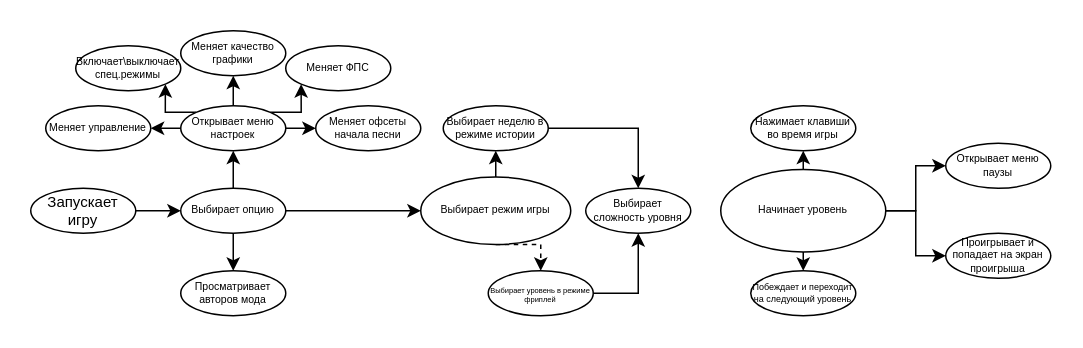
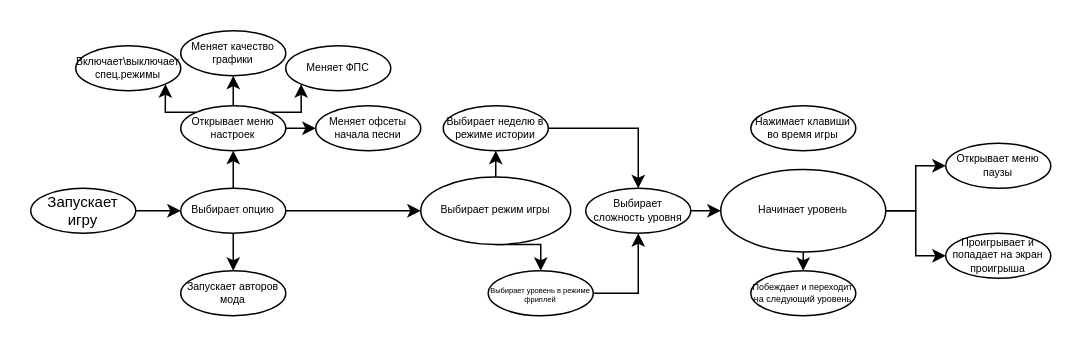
node "Меняет управление": removed
edge "Открывает меню настроек" -> "Меняет управление": removed
edge "Начинает уровень" -> "Нажимает клавиши во время игры": removed
edge "Выбирает сложность уровня" -> "Начинает уровень": added
edge "Выбирает режим игры" -> "Выбирает уровень в режиме фриплей": style dashed -> solid
node "Просматривает авторов мода": label "Просматривает авторов мода" -> "Запускает авторов мода"
